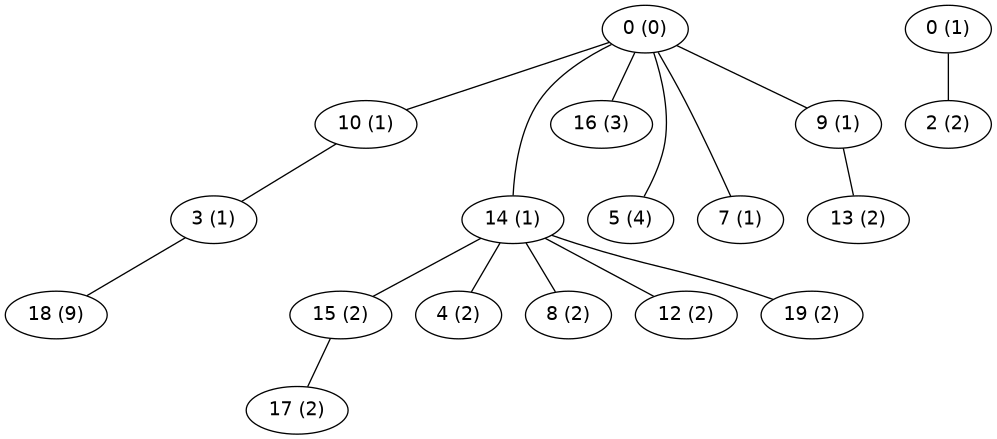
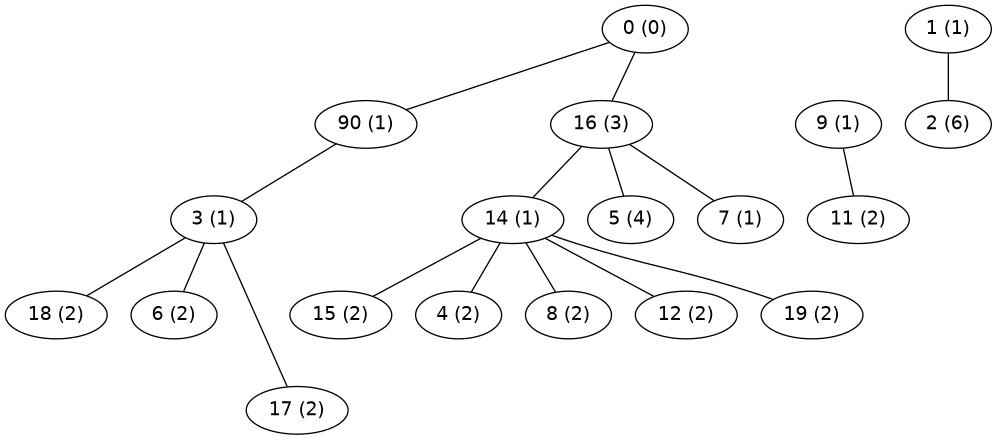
node "0 (1)": label "0 (1)" -> "1 (1)"
edge "0 (0)" -- "9 (1)": removed
edge "0 (0)" -- "14 (1)": now "16 (3)" -- "14 (1)"
edge "0 (0)" -- "7 (1)": now "16 (3)" -- "7 (1)"
node "10 (1)": label "10 (1)" -> "90 (1)"
node "2 (2)": label "2 (2)" -> "2 (6)"
edge "0 (0)" -- "5 (4)": now "16 (3)" -- "5 (4)"
node "13 (2)": label "13 (2)" -> "11 (2)"
node "18 (9)": label "18 (9)" -> "18 (2)"
node "6 (2)": added
edge "15 (2)" -- "17 (2)": now "3 (1)" -- "17 (2)"
